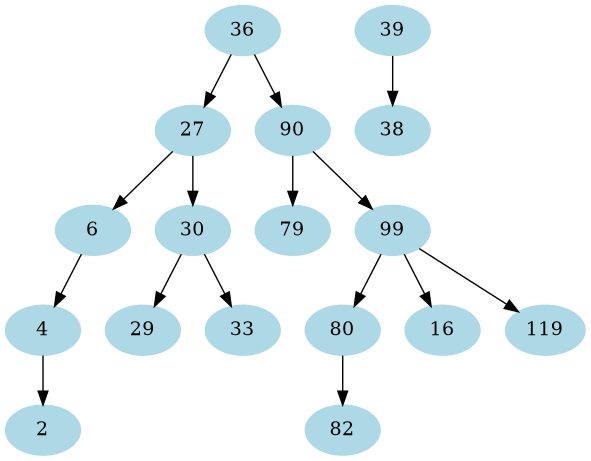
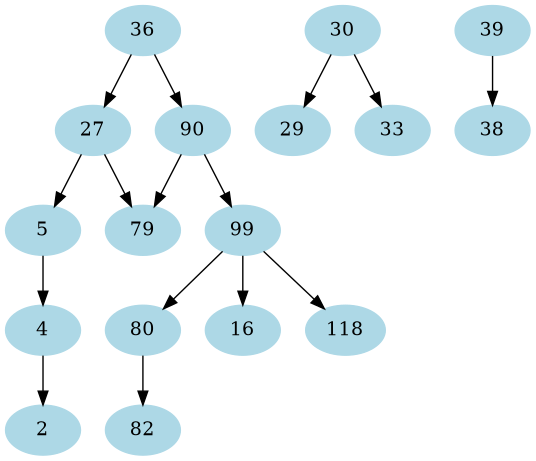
edge "27" -> "30": now "27" -> "79"
node "6": label "6" -> "5"
node "119": label "119" -> "118"
